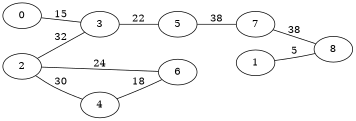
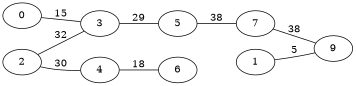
edge "3" -- "5": label "22" -> "29"
node "8": label "8" -> "9"
edge "2" -- "6": removed, label "24"
